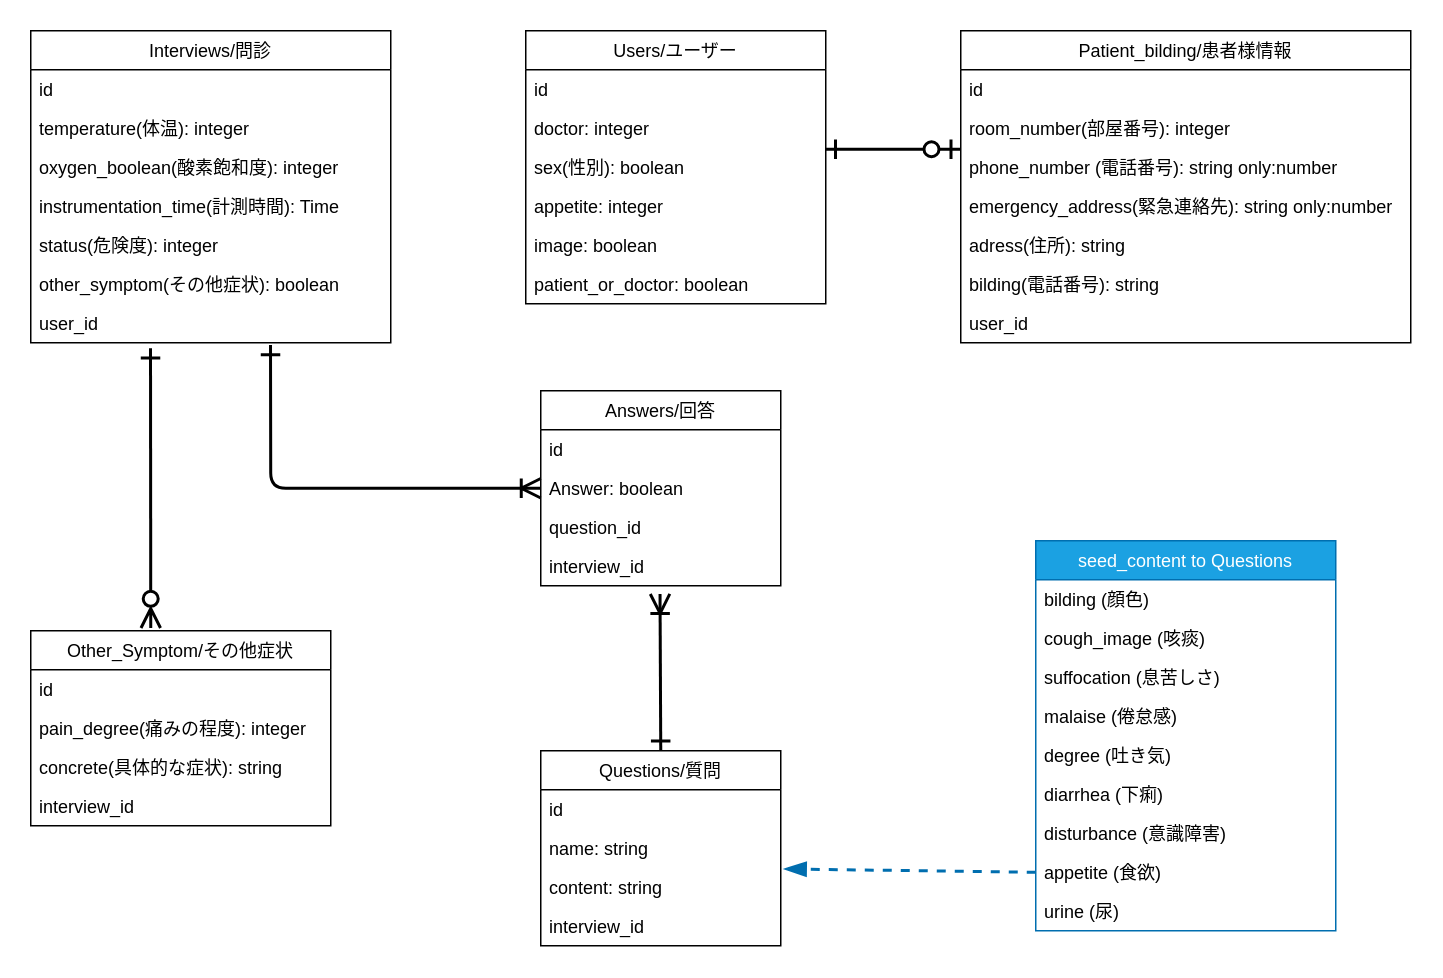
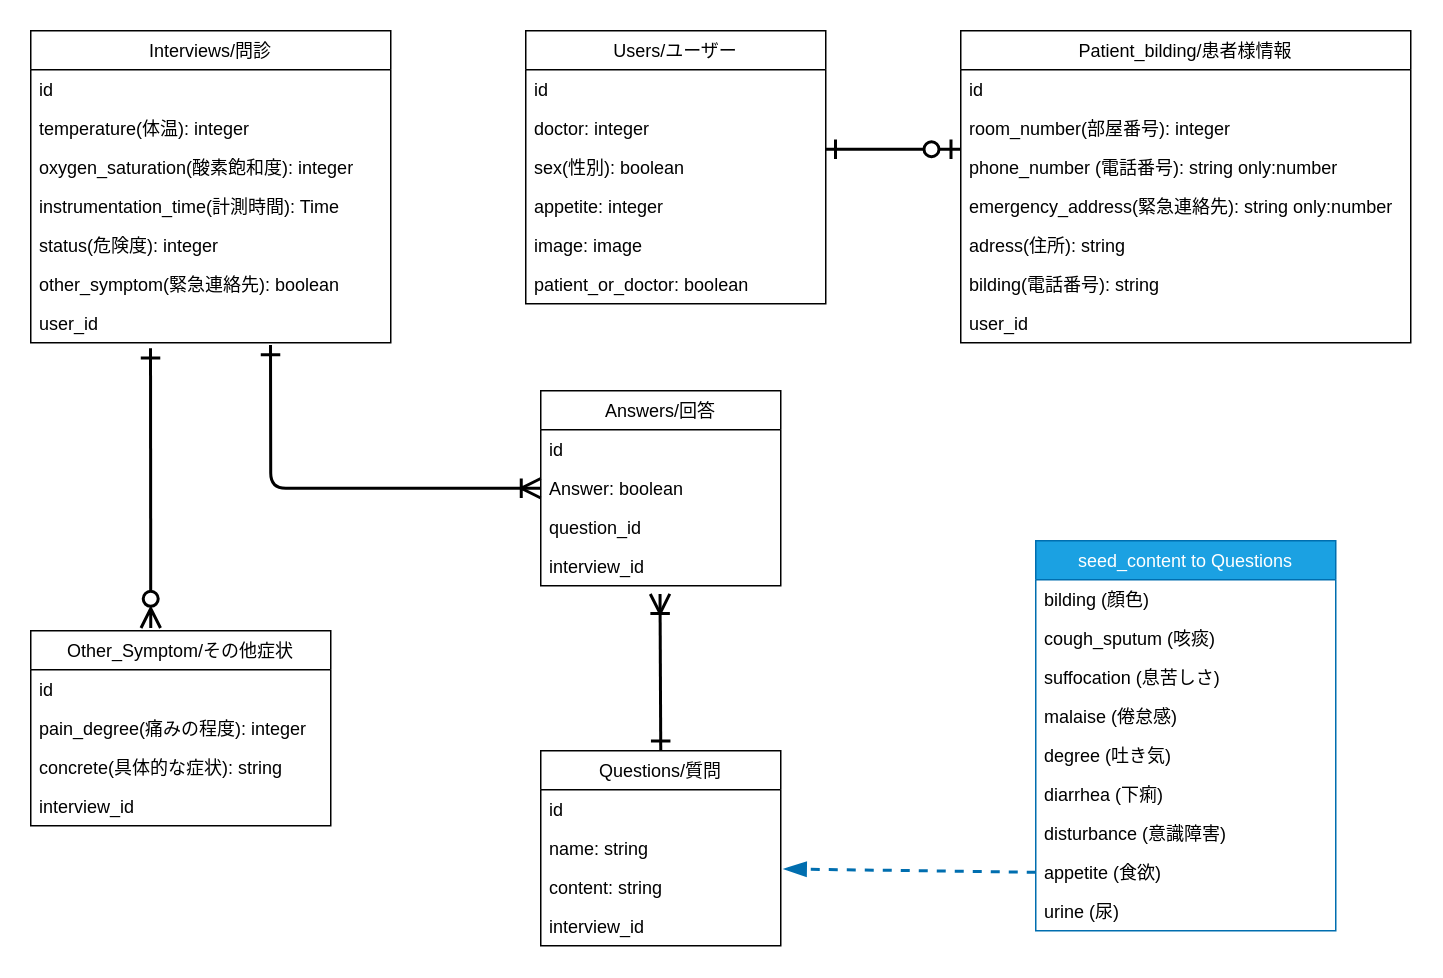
node "oxygen_boolean(酸素飽和度): integer": label "oxygen_boolean(酸素飽和度): integer" -> "oxygen_saturation(酸素飽和度): integer"
node "image: boolean": label "image: boolean" -> "image: image"
node "other_symptom(その他症状): boolean": label "other_symptom(その他症状): boolean" -> "other_symptom(緊急連絡先): boolean"
node "cough_image (咳痰)": label "cough_image (咳痰)" -> "cough_sputum (咳痰)"
